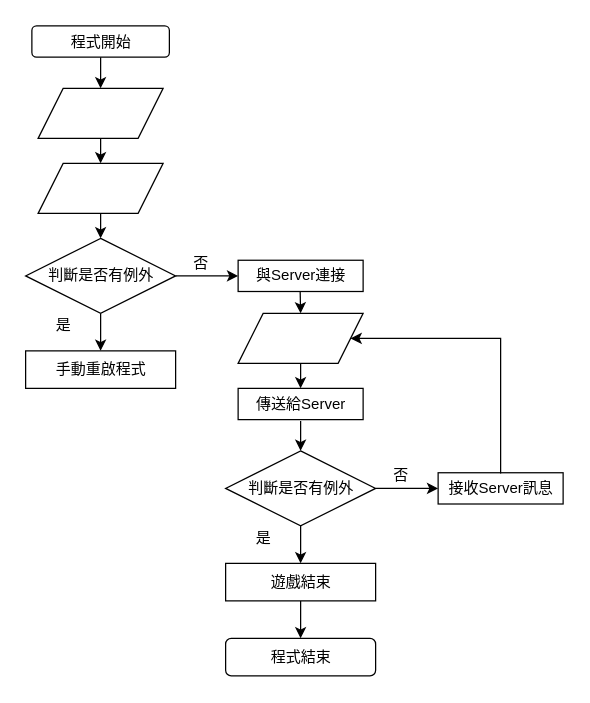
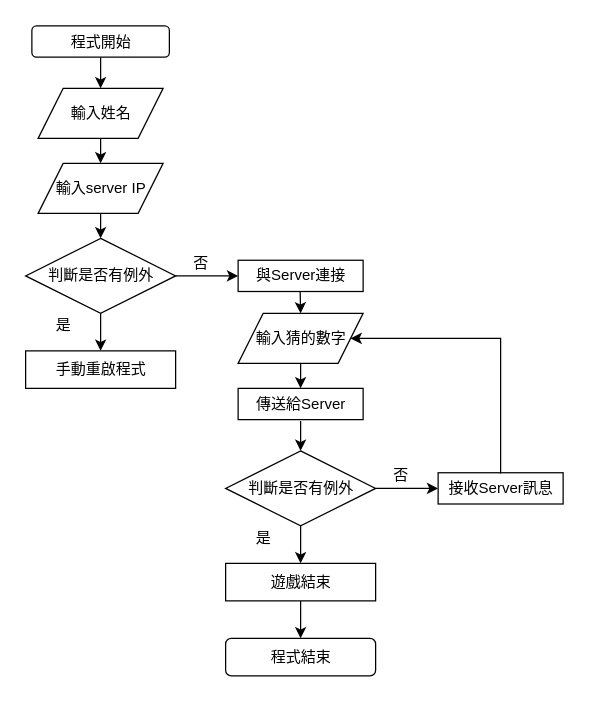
node "輸入姓名": added
node "輸入server IP": added
node "輸入猜的數字": added
